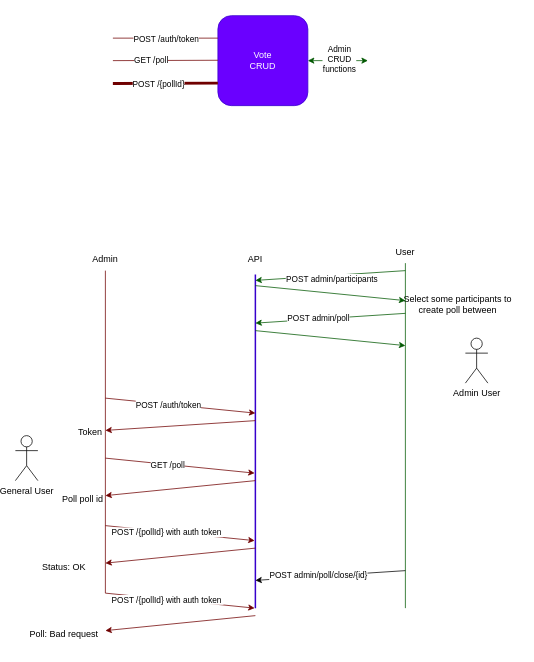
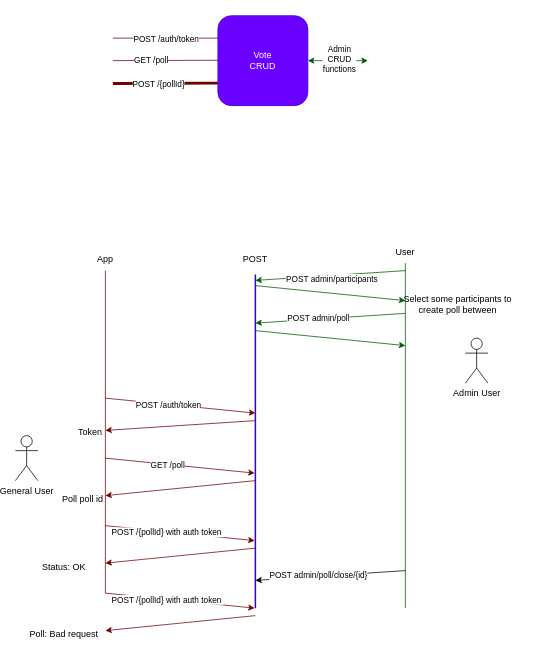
node "Admin": label "Admin" -> "App"
node "API": label "API" -> "POST"
